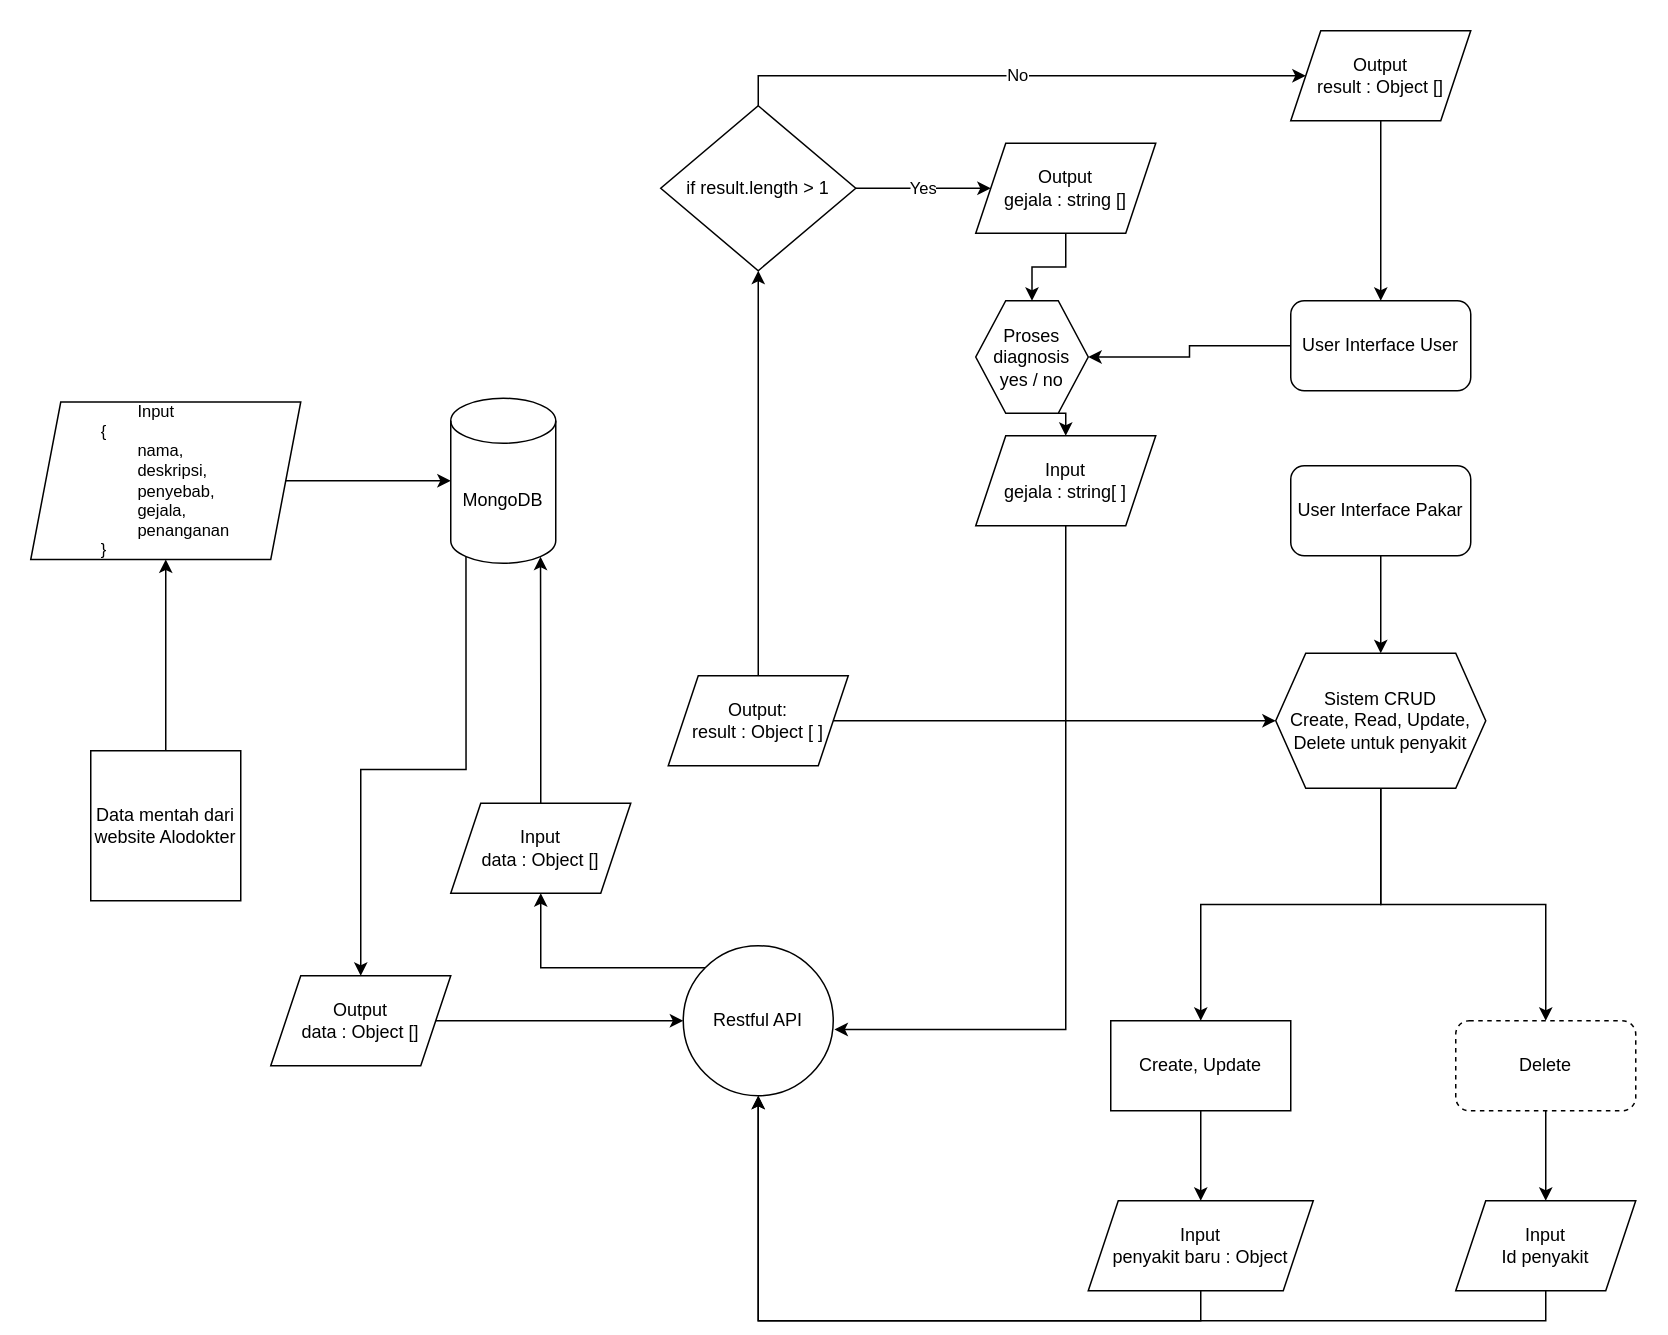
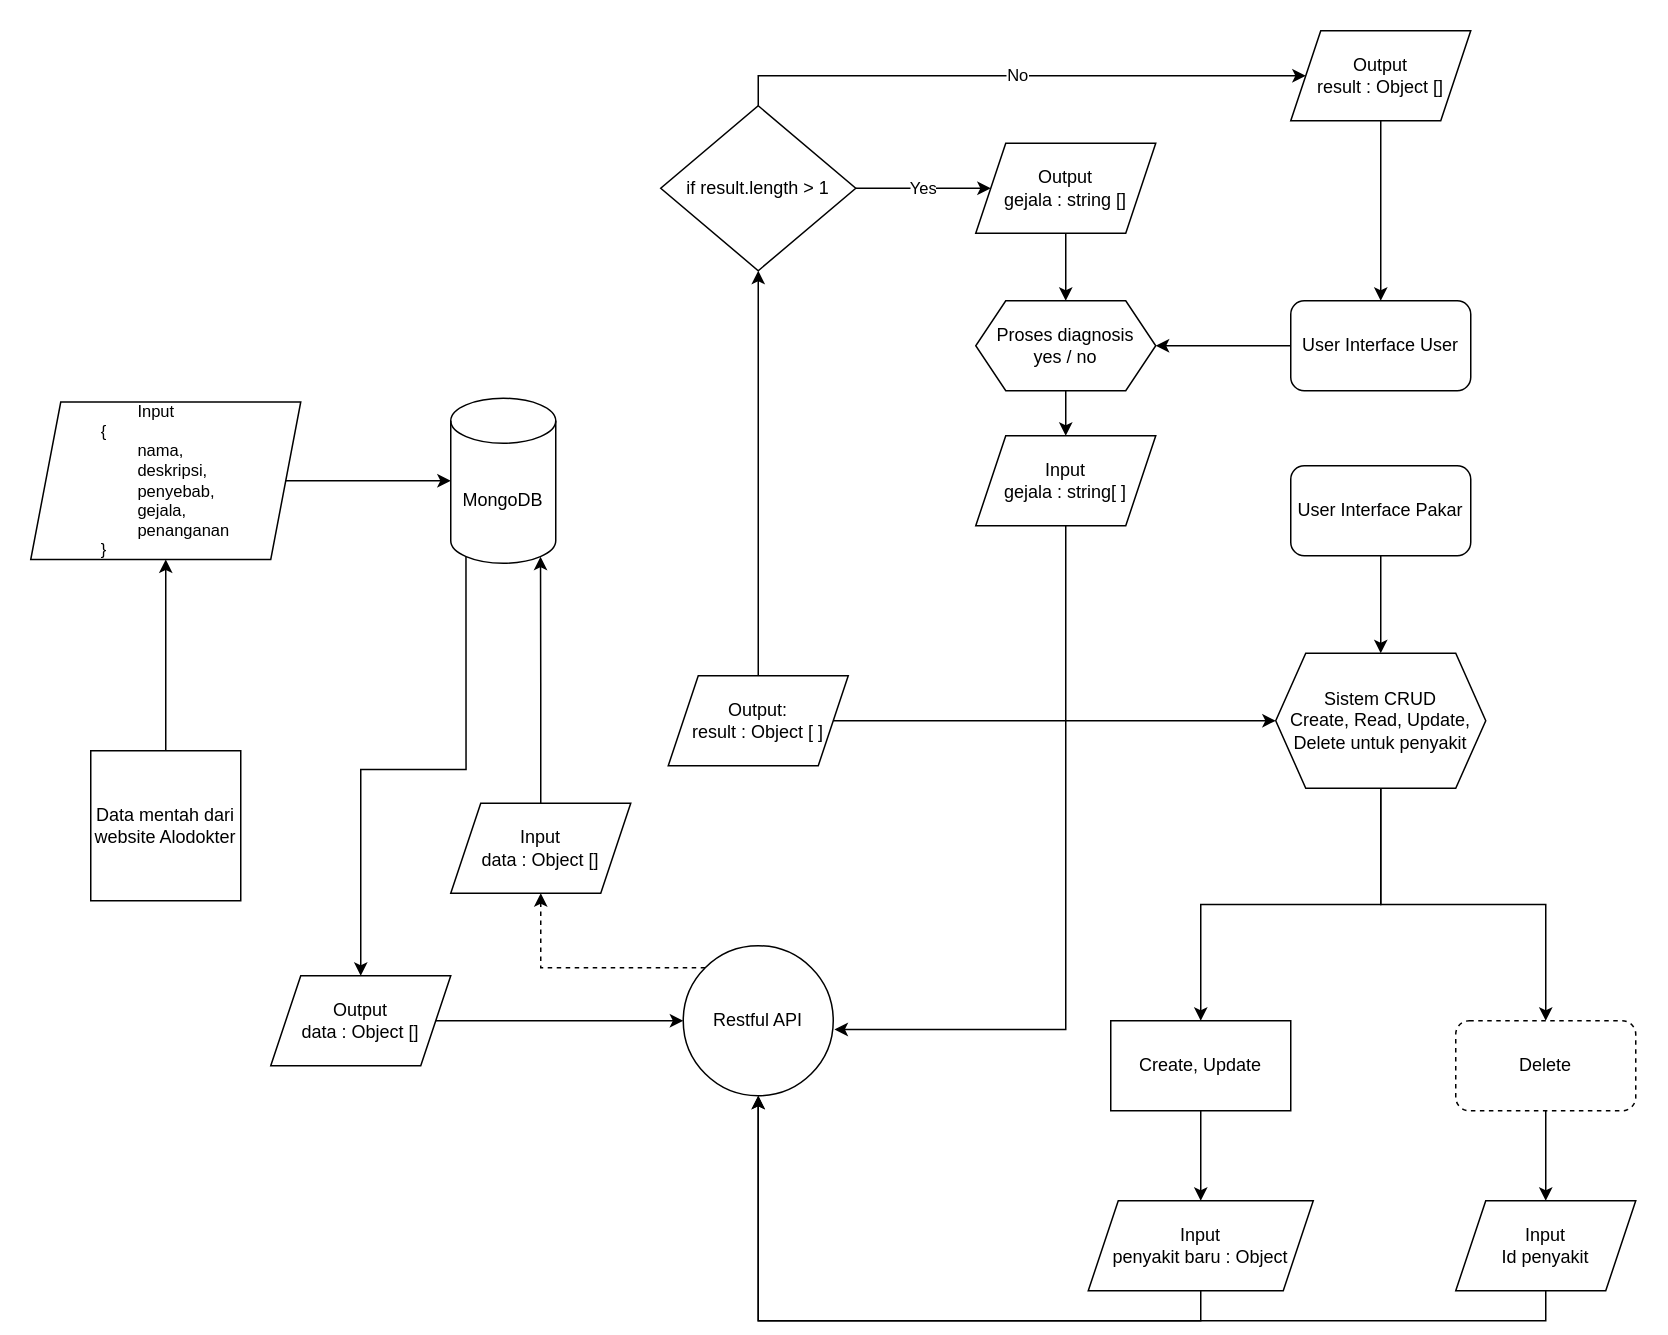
node "Proses diagnosis yes / no": size 113x113 -> 180x90
edge "Restful API" -> "Input data : Object []": style solid -> dashed
